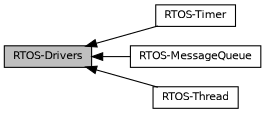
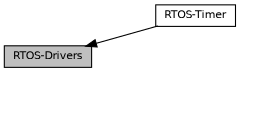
node "RTOS-MessageQueue": removed
node "RTOS-Thread": removed
